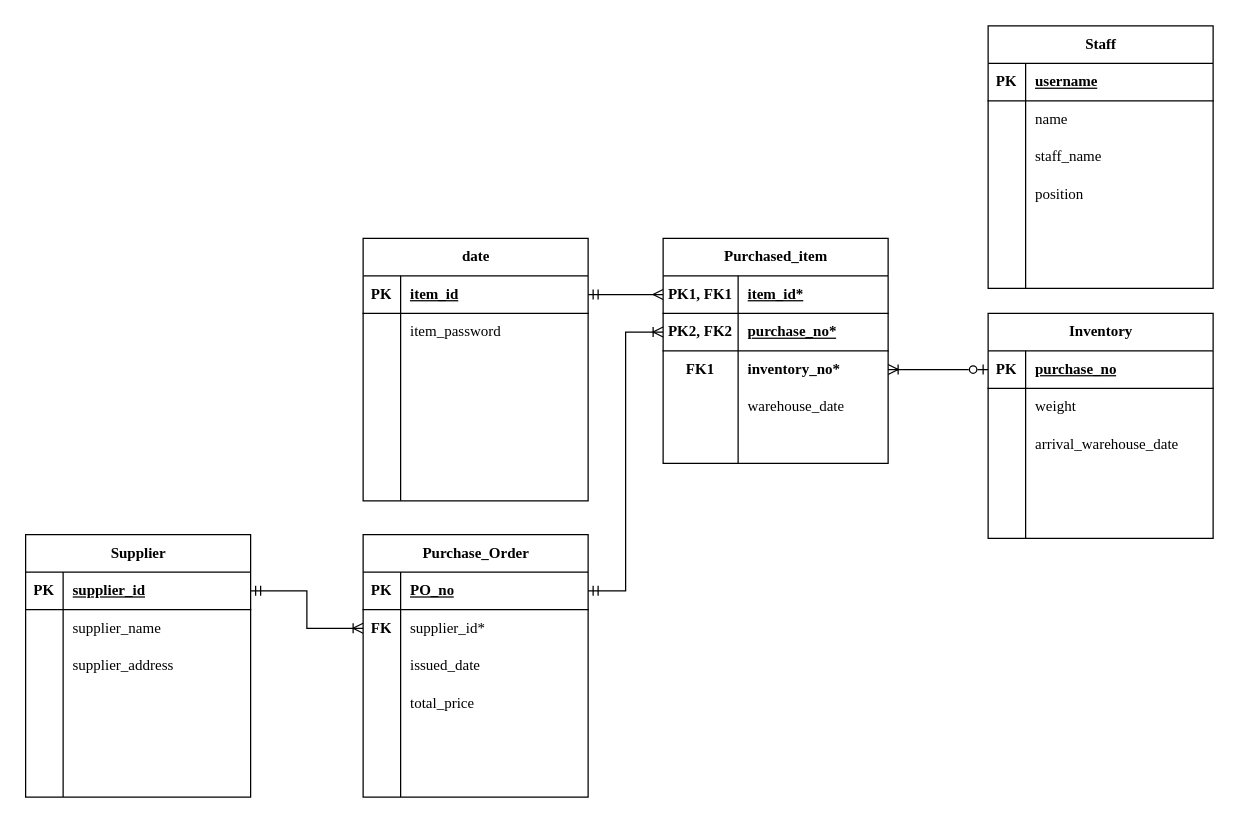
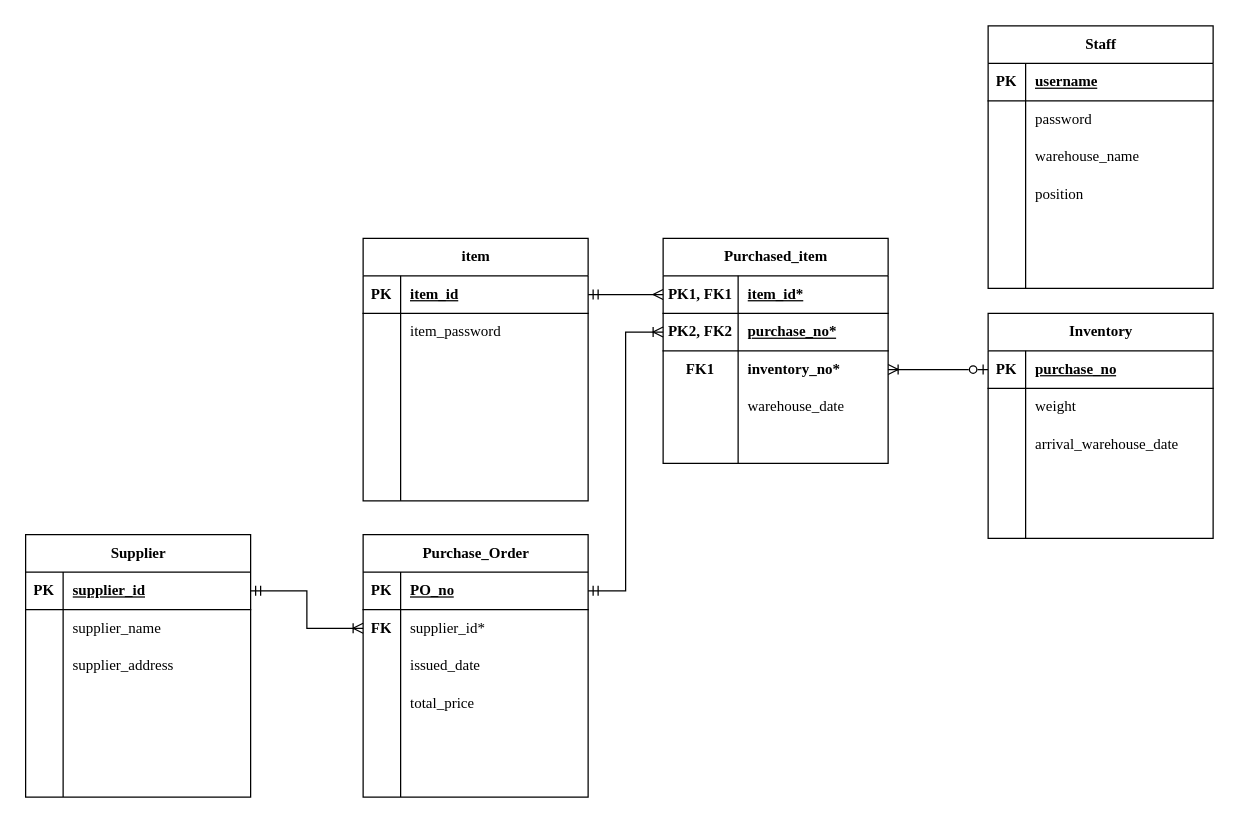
node "name": label "name" -> "password"
node "staff_name": label "staff_name" -> "warehouse_name"
node "date": label "date" -> "item"
